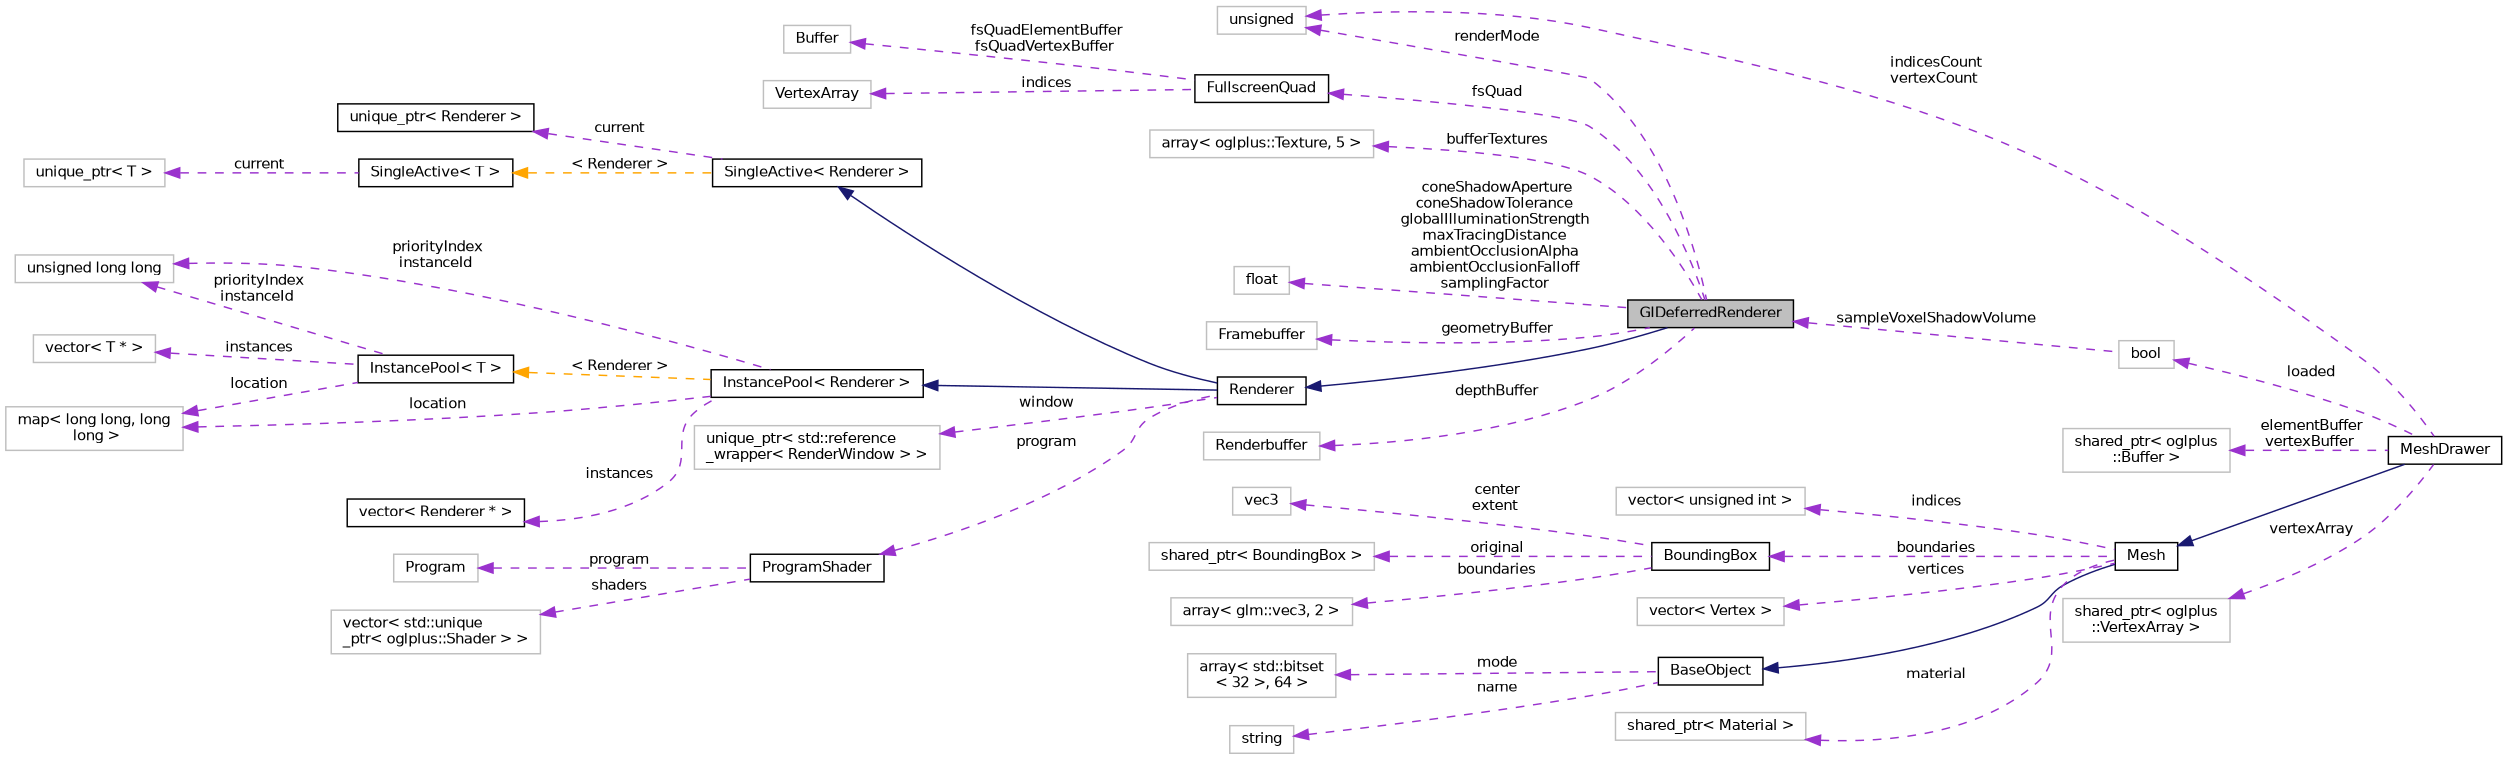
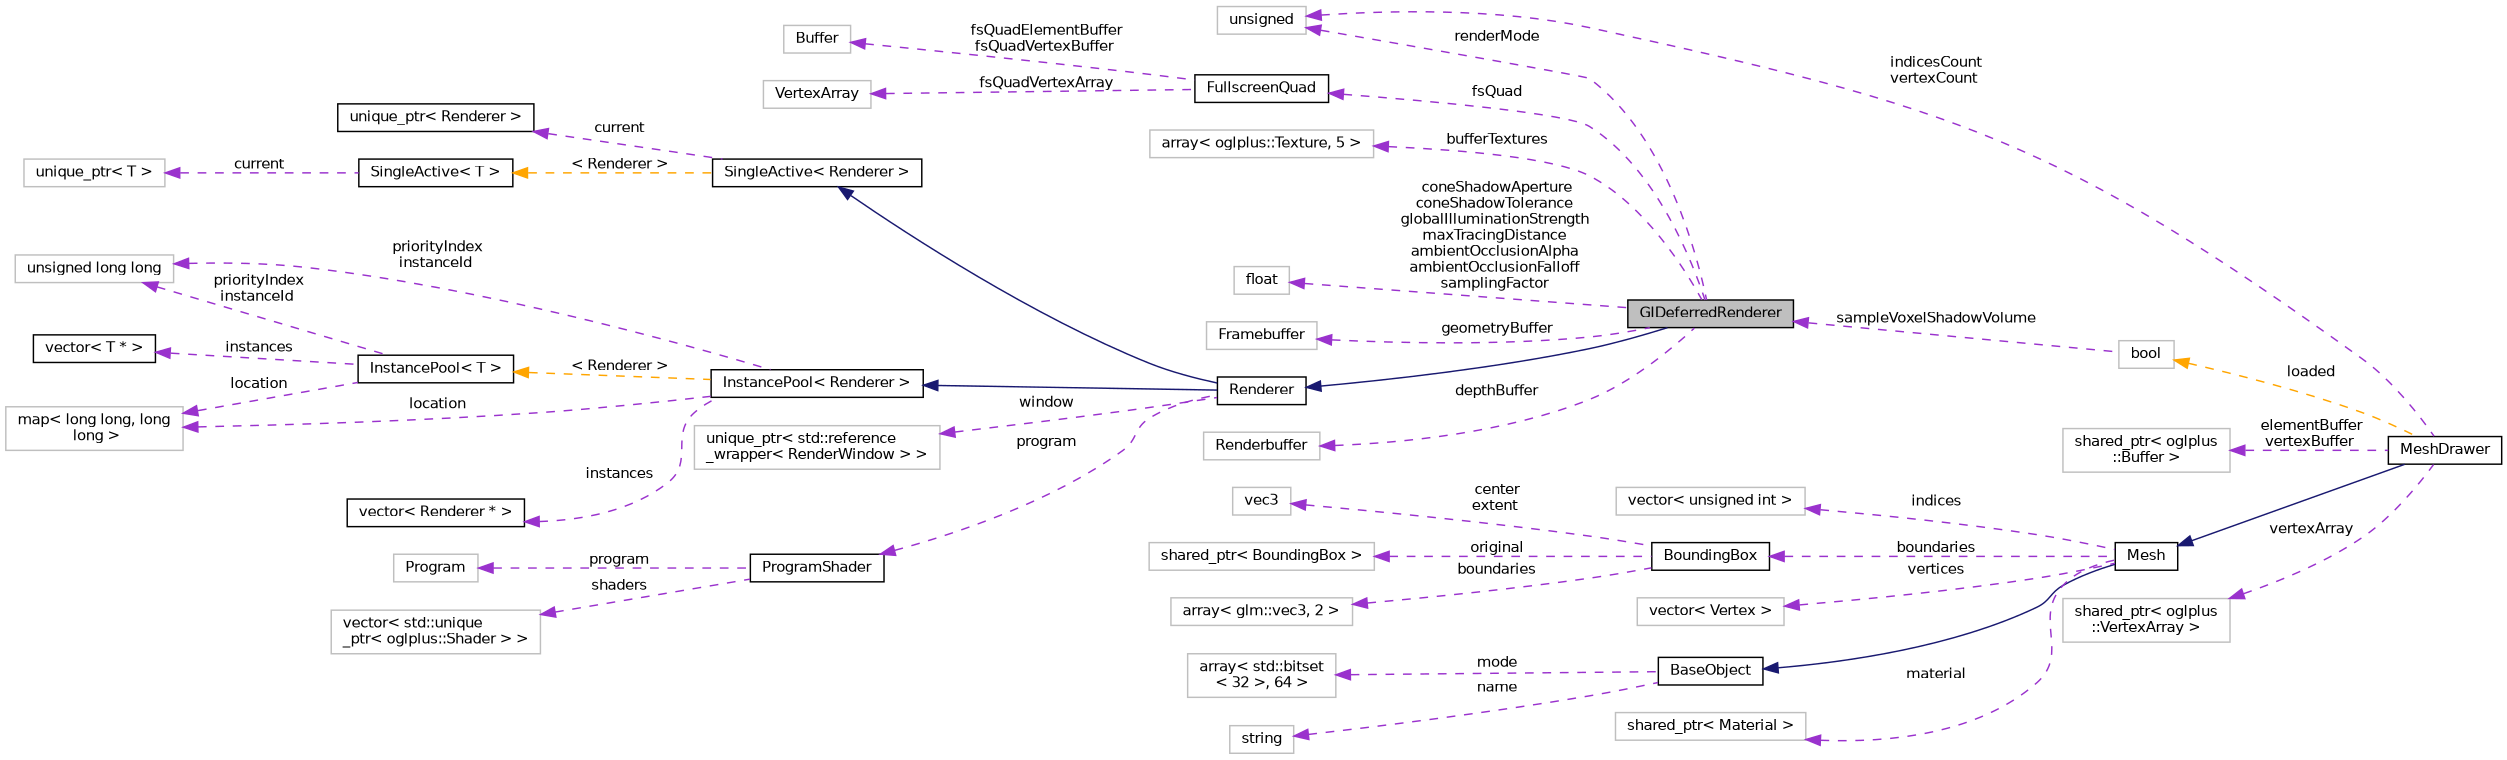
edge "FullscreenQuad" -> "VertexArray": label " indices" -> " fsQuadVertexArray"
node "vector< T * >": color grey75 -> black
edge "MeshDrawer" -> "bool": color darkorchid3 -> orange
